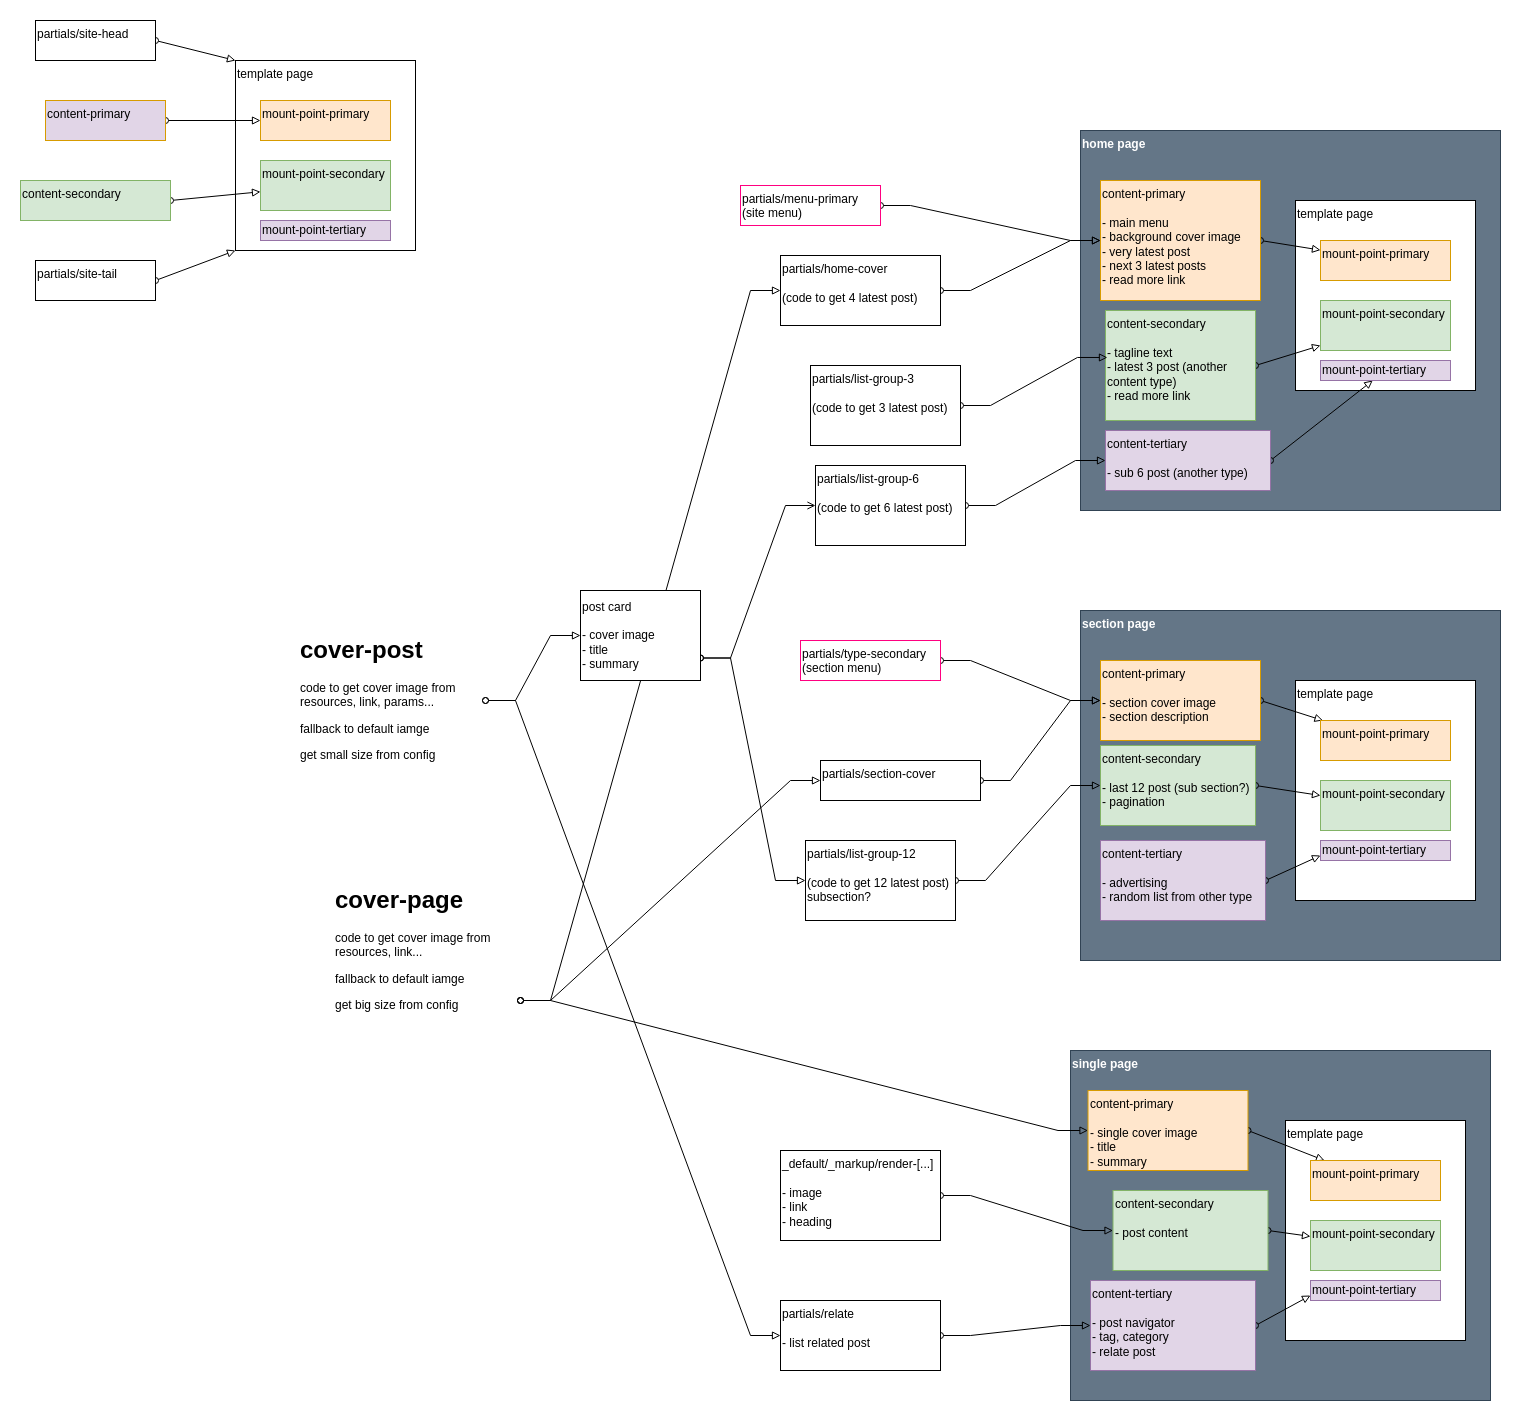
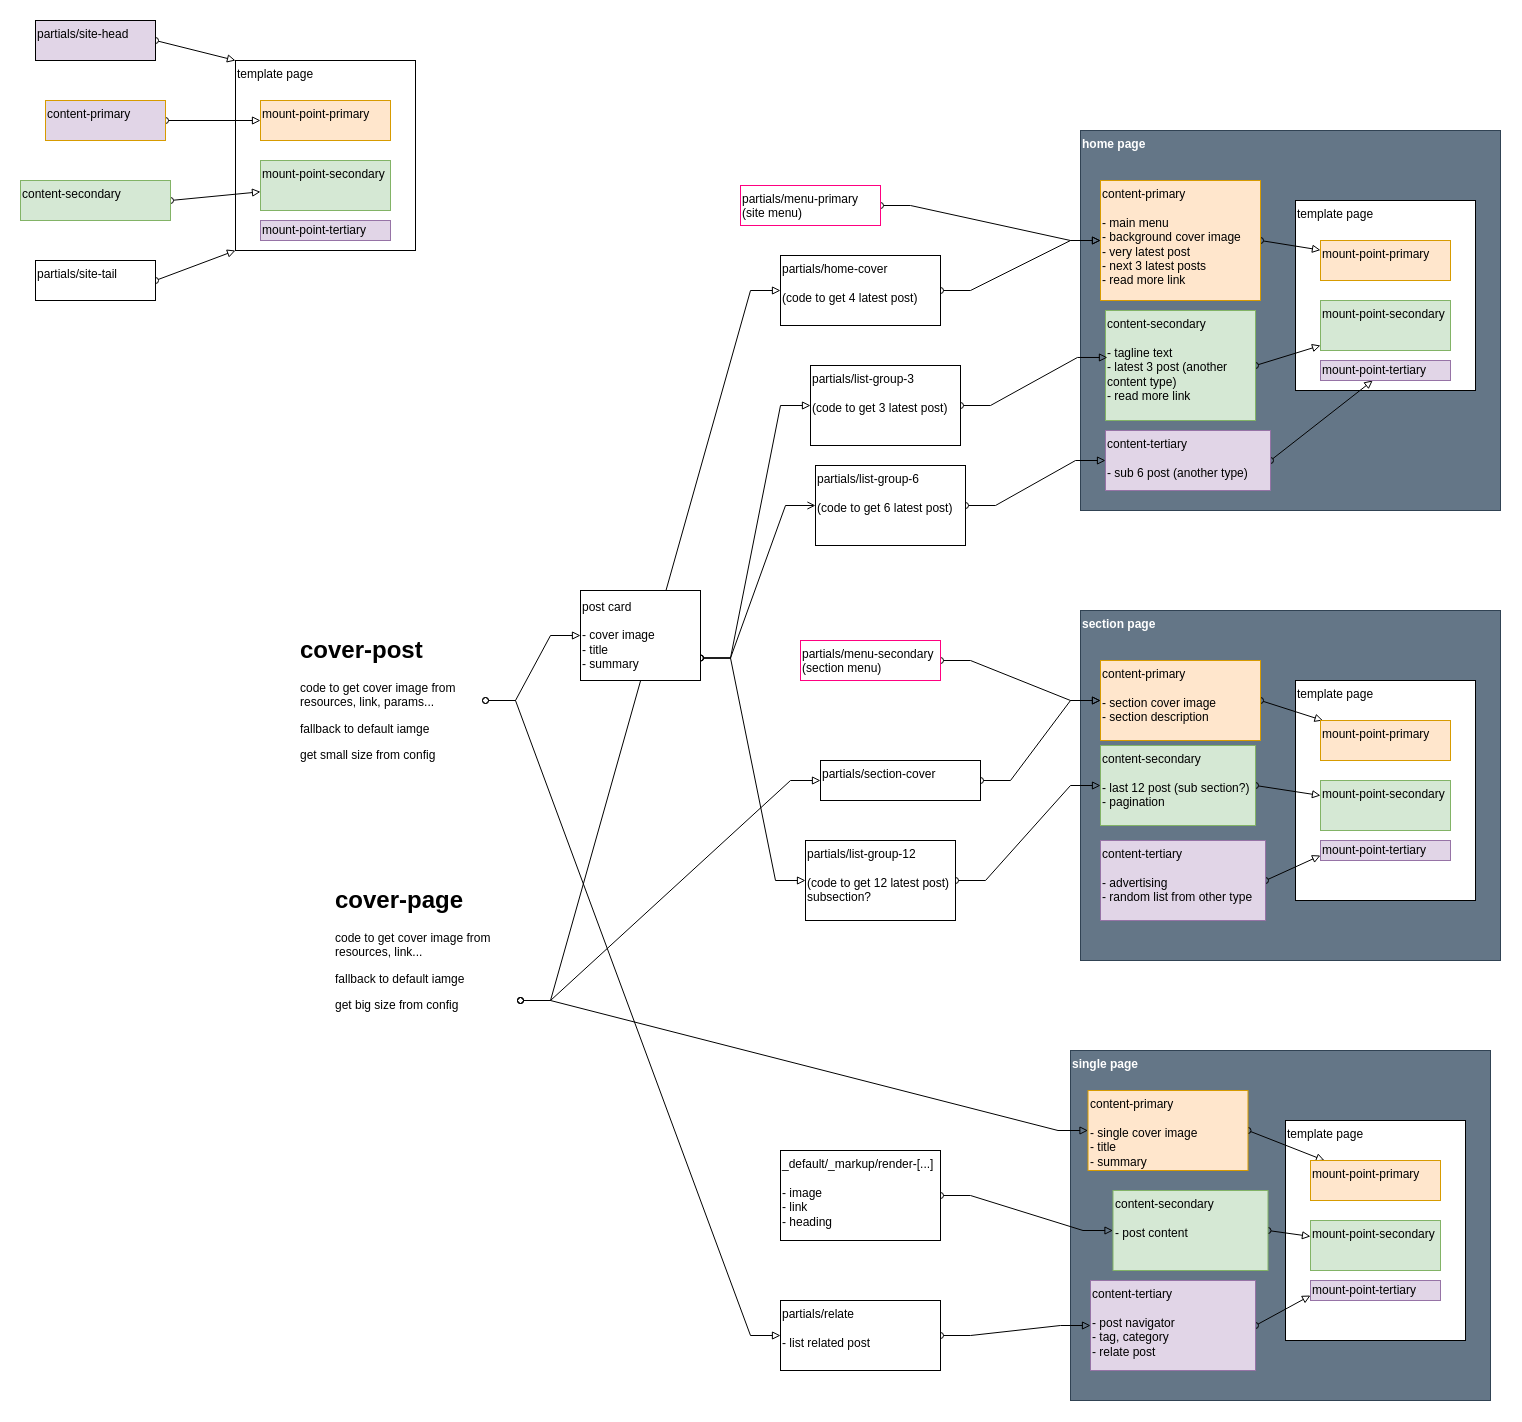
node "partials/site-head": fillcolor #ffffff -> #e1d5e7
edge "partials/list-group-3 (code to get 3 latest post)" -- "post card - cover image - title - summary": added
node "partials/type-secondary (section menu)": label "partials/type-secondary (section menu)" -> "partials/menu-secondary (section menu)"
